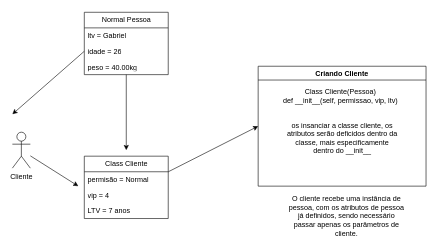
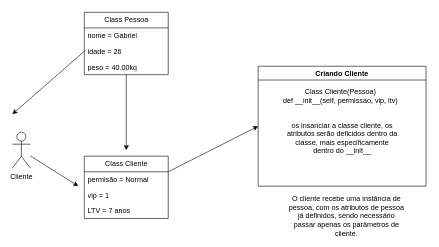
node "Normal Pessoa": label "Normal Pessoa" -> "Class Pessoa"
node "ltv = Gabriel": label "ltv = Gabriel" -> "nome = Gabriel"
node "vip = 4": label "vip = 4" -> "vip = 1"
